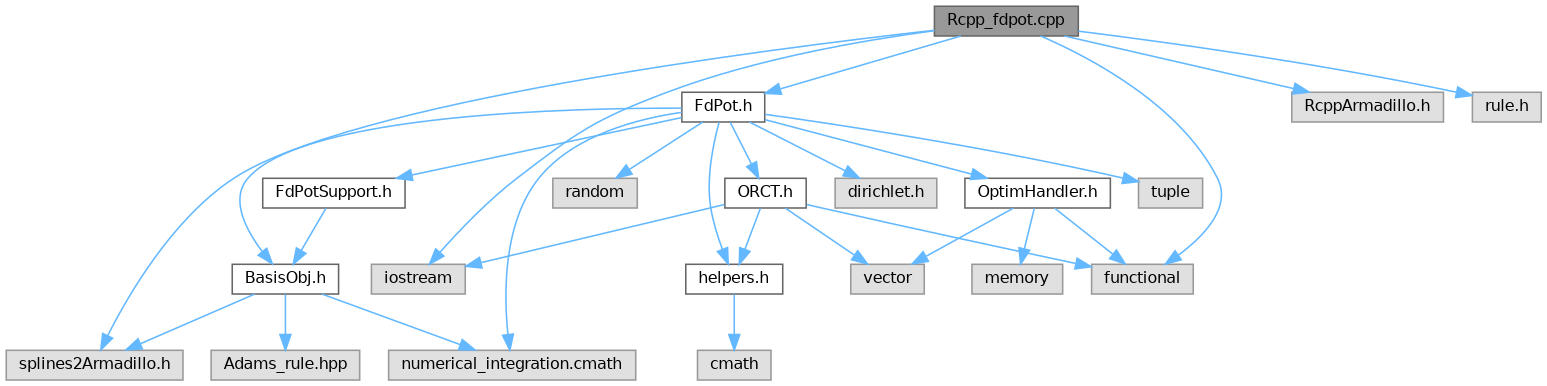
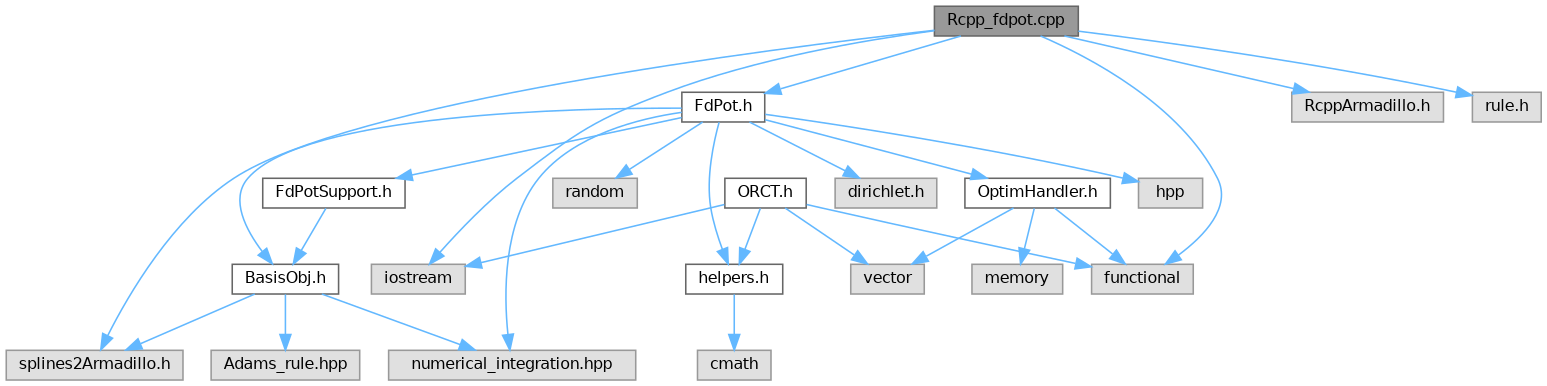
edge "FdPot.h" -> "ORCT.h": removed
node "tuple": label "tuple" -> "hpp"
node "numerical_integration.cmath": label "numerical_integration.cmath" -> "numerical_integration.hpp"
